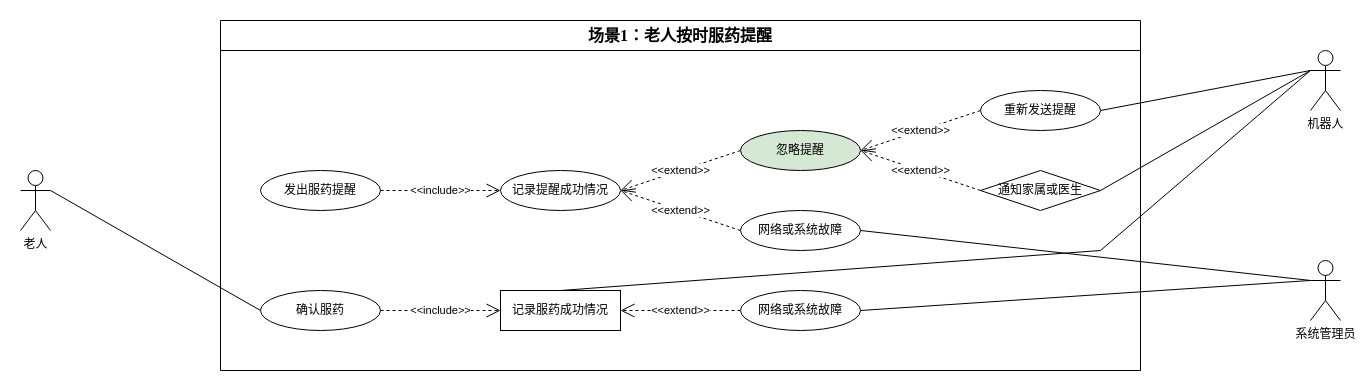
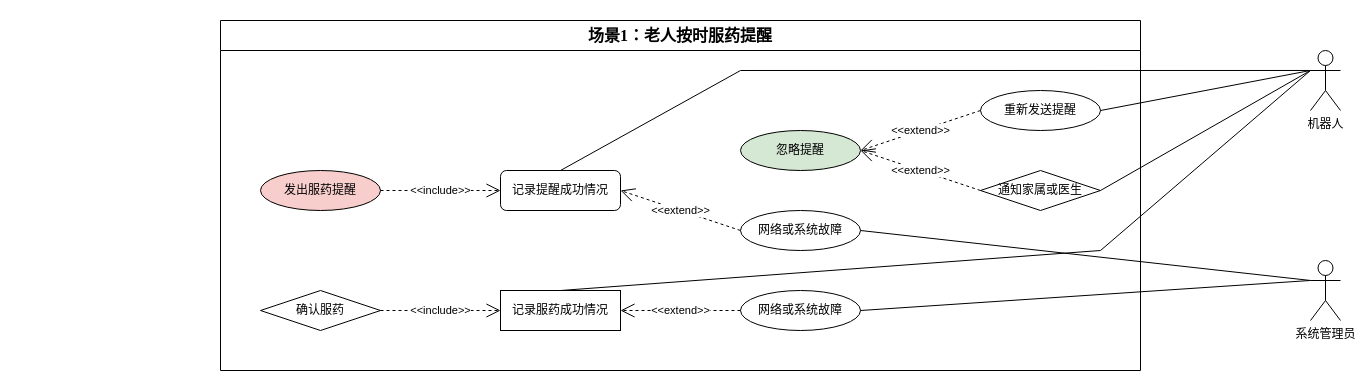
edge "机器人" -- "记录提醒成功情况": added
edge "忽略提醒" -> "记录提醒成功情况": removed, label "<<extend>>"
node "发出服药提醒": fillcolor #ffffff -> #f8cecc
node "记录提醒成功情况": shape ellipse -> rounded rectangle
node "老人": removed
edge "老人" -- "确认服药": removed
node "确认服药": shape ellipse -> diamond
